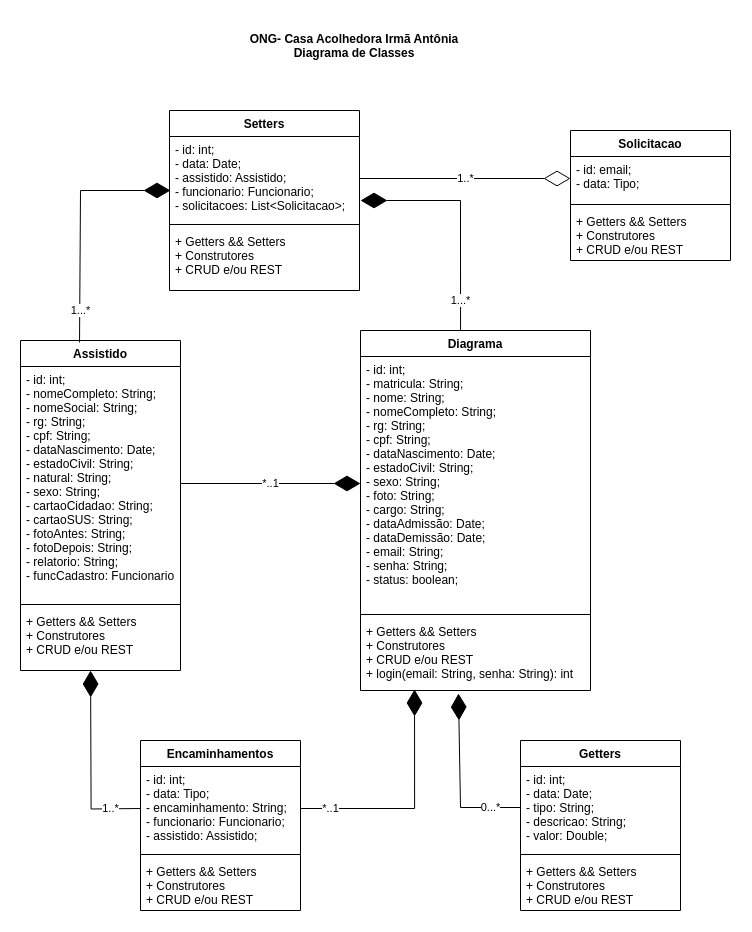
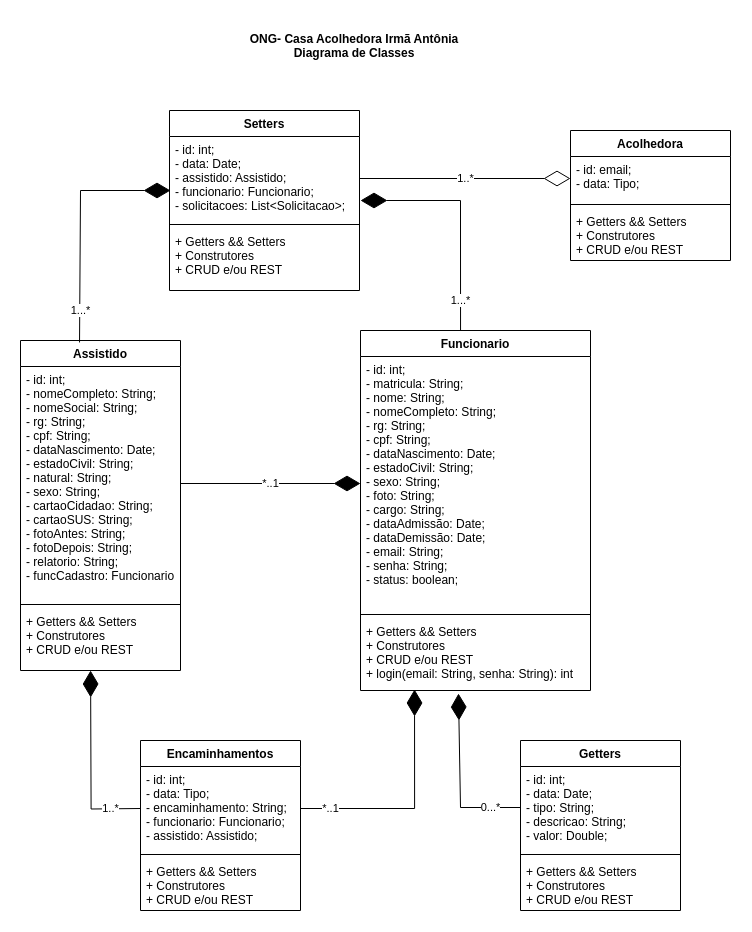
node "Solicitacao": label "Solicitacao" -> "Acolhedora"
node "Diagrama": label "Diagrama" -> "Funcionario"
